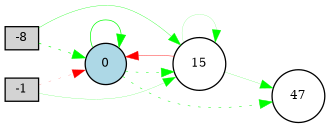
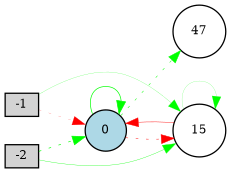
node "-8": label "-8" -> "-2"
edge "0" -> "15": color green -> red
edge "15" -> "47": removed
